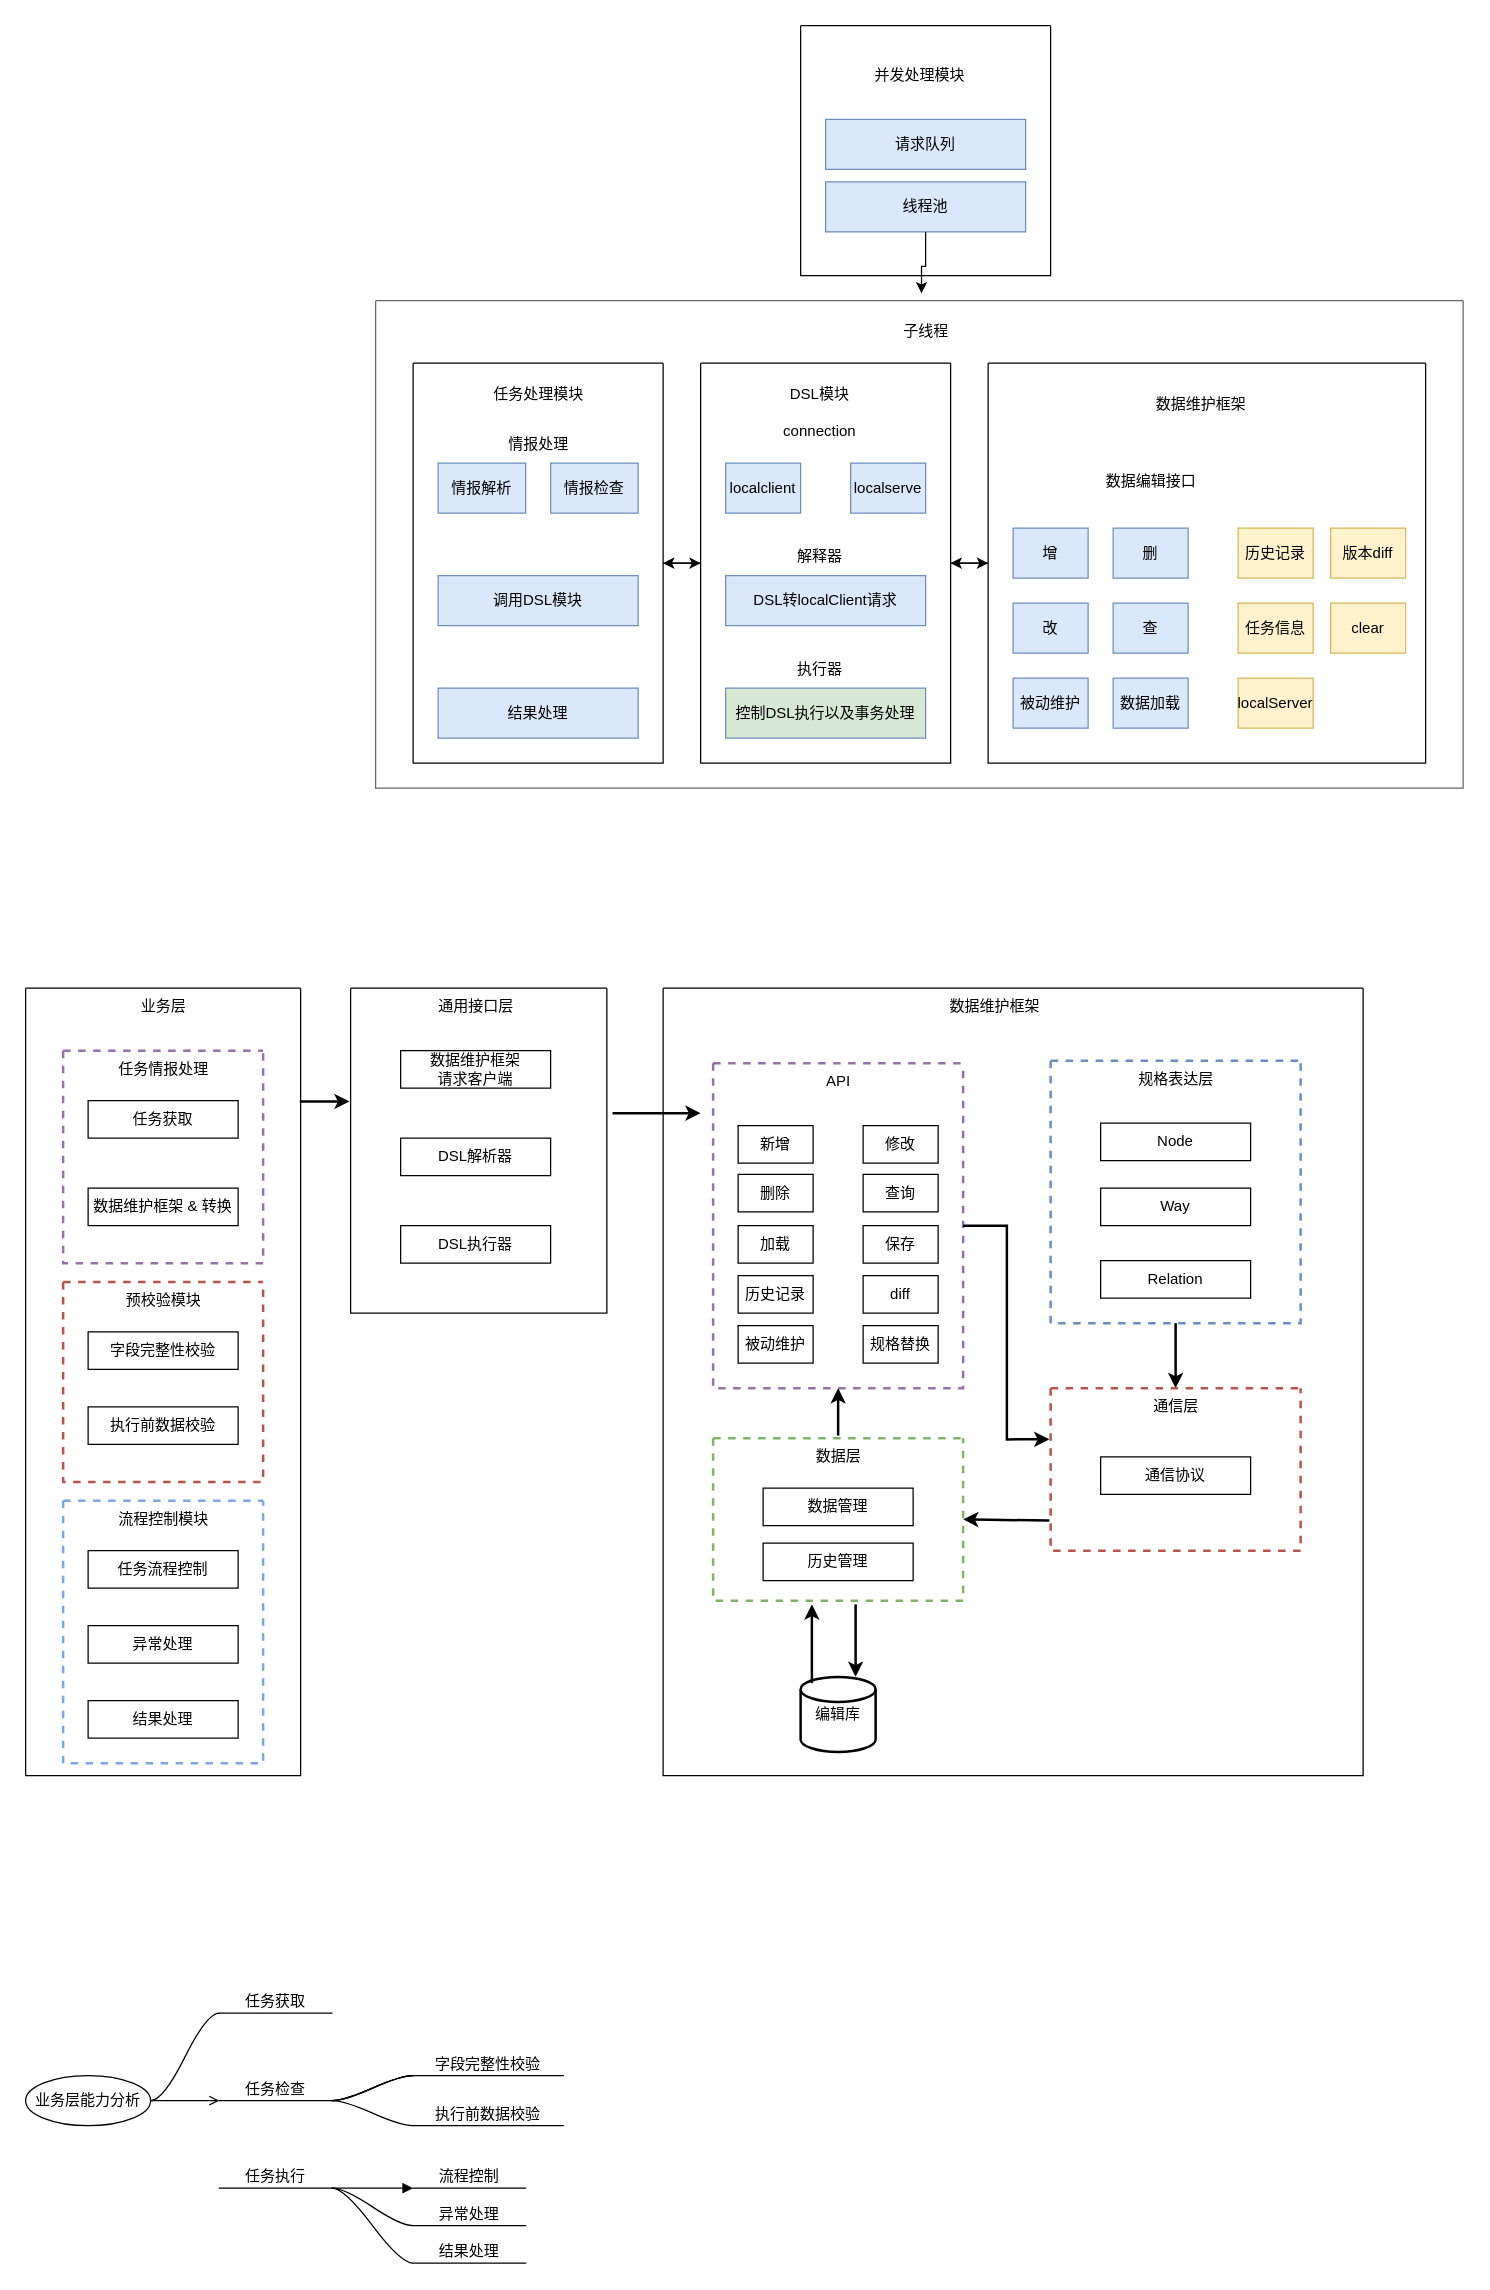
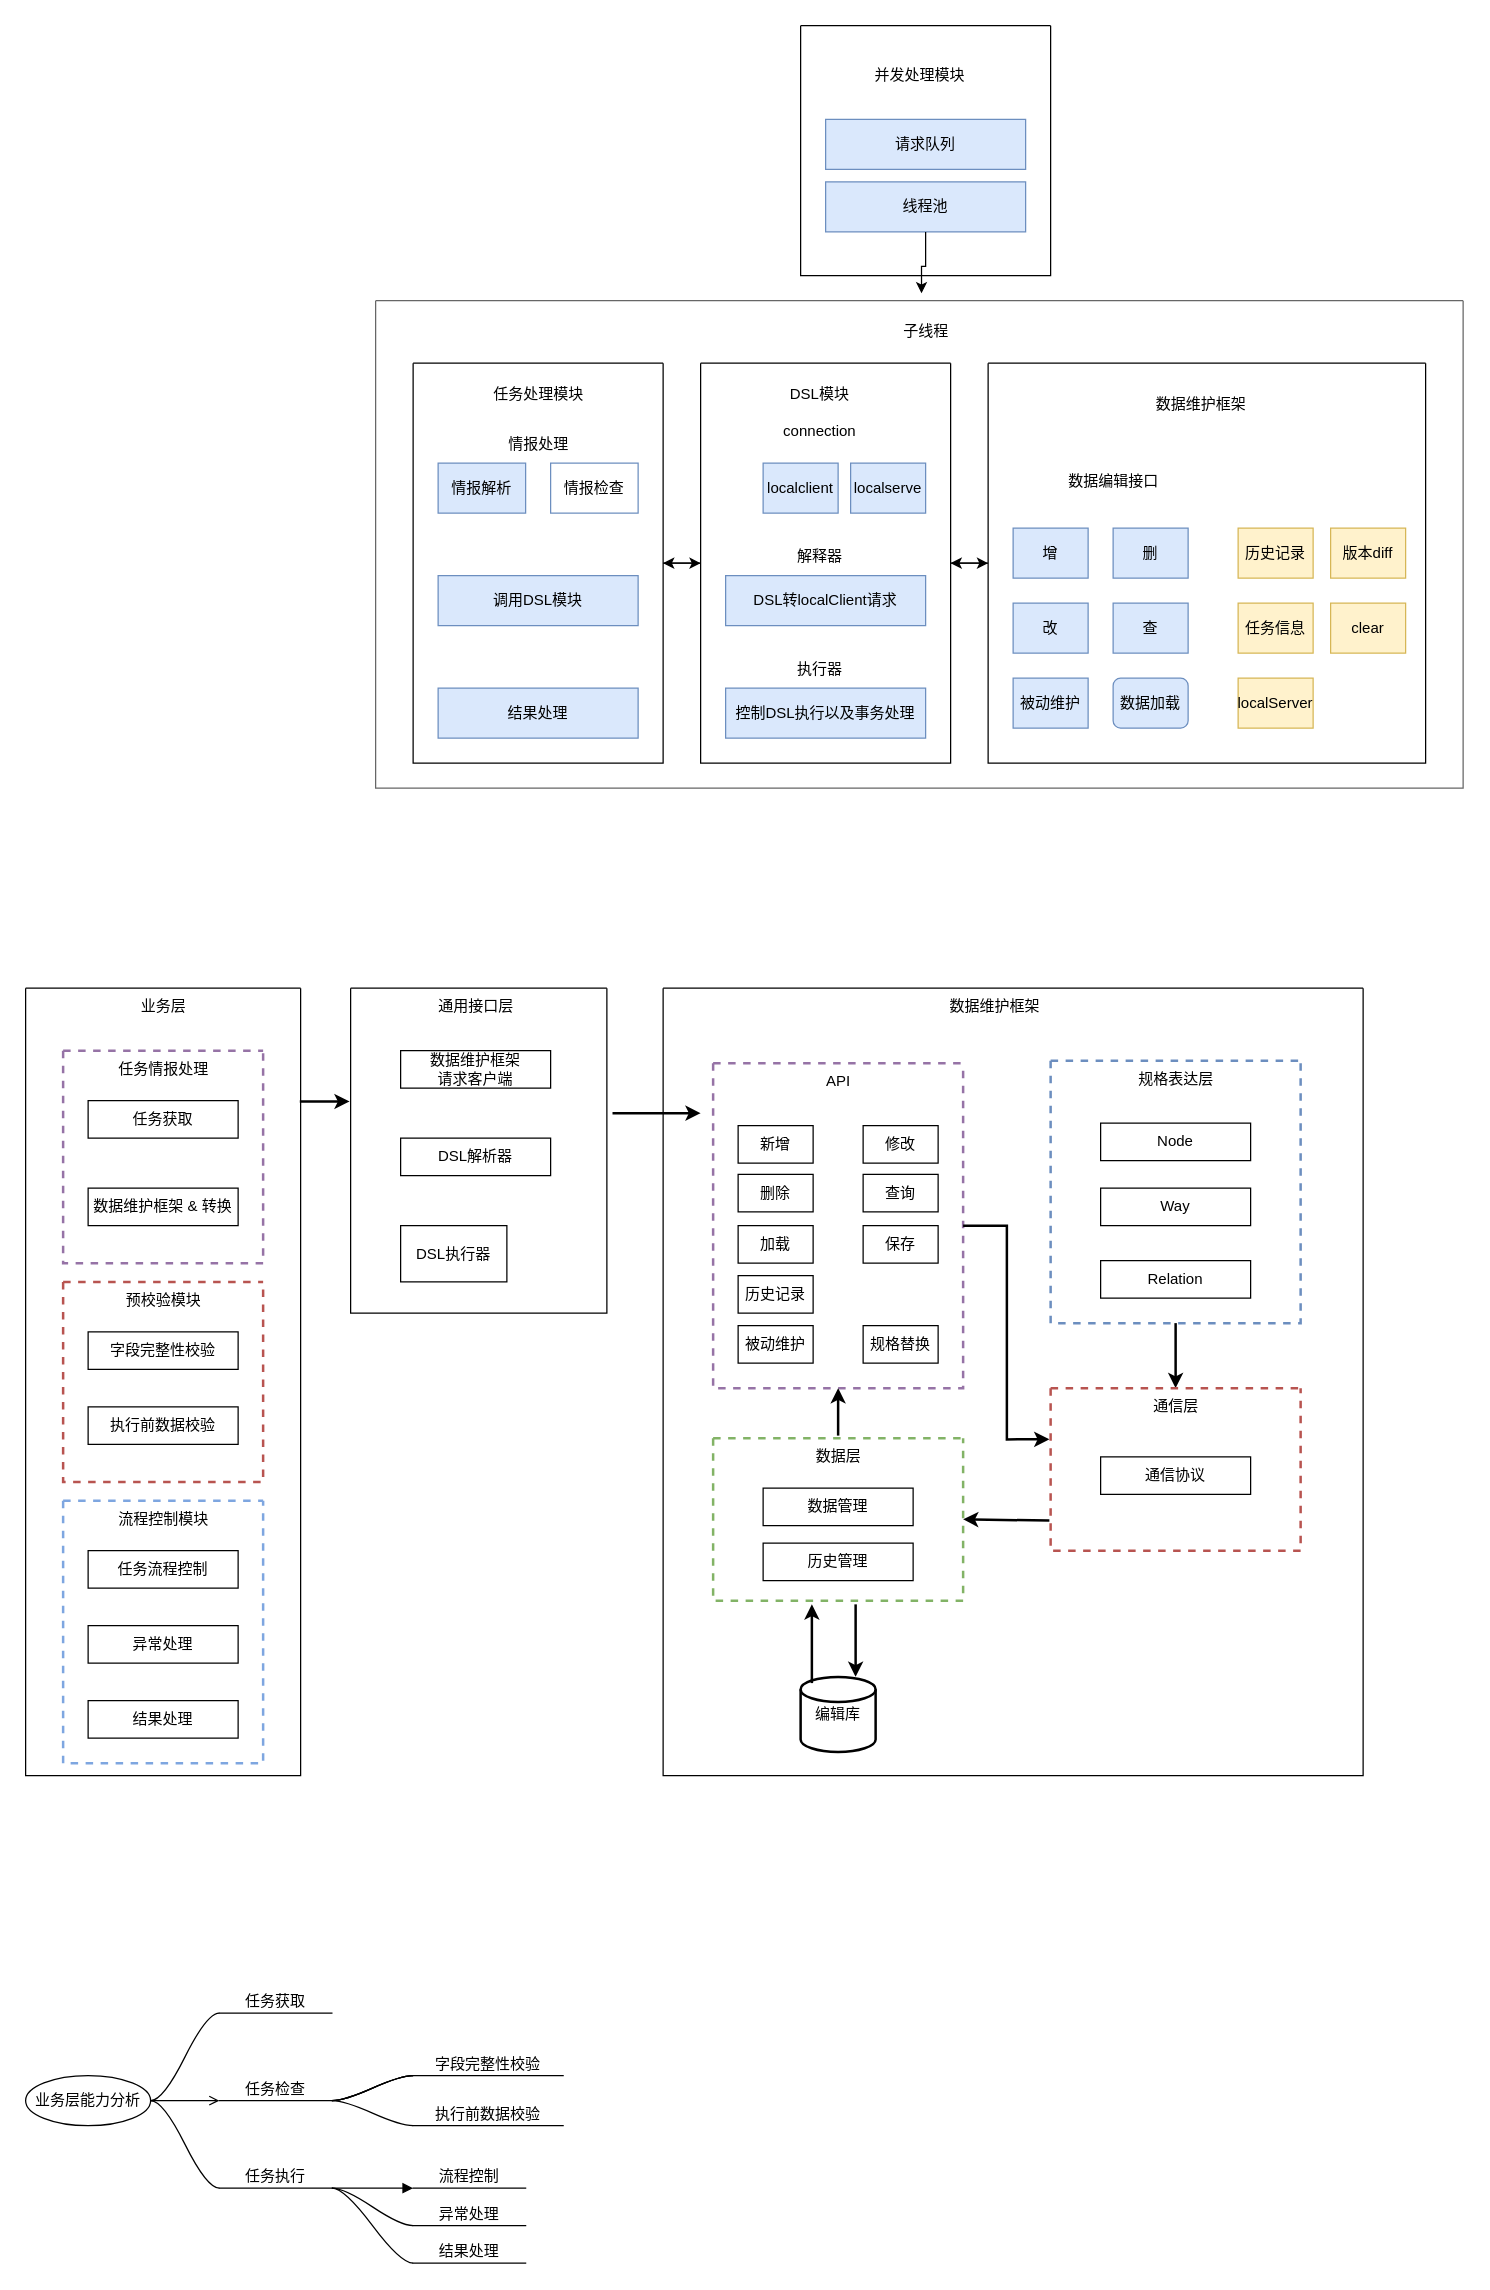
node "数据编辑接口": moved (1151, 482) -> (1113, 482)
node "情报检查": fillcolor #dae8fc -> #ffffff
node "localclient": moved (763, 488) -> (801, 488)
node "数据加载": shape rectangle -> rounded rectangle
node "控制DSL执行以及事务处理": fillcolor #d5e8d4 -> #dae8fc
node "DSL执行器": size 150x38 -> 106x56
node "diff": removed
edge "业务层能力分析" -- "任务执行": added
